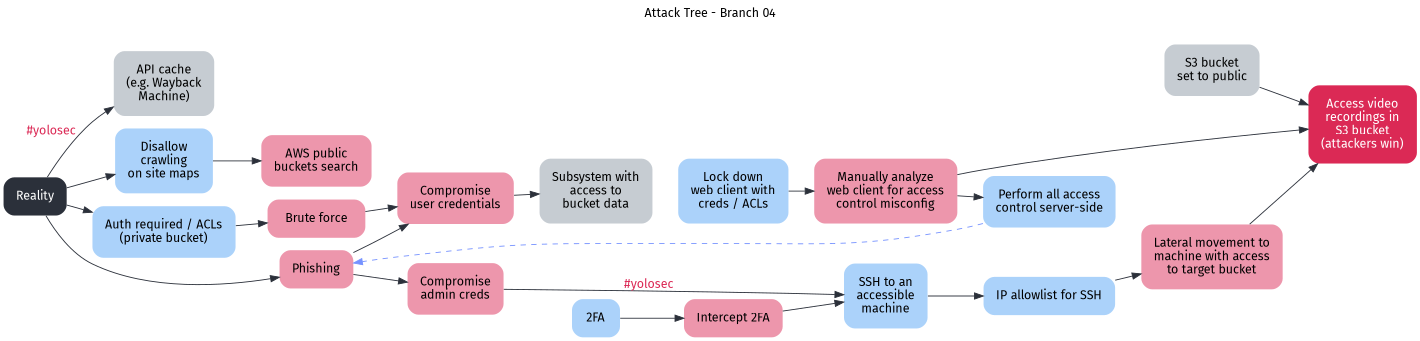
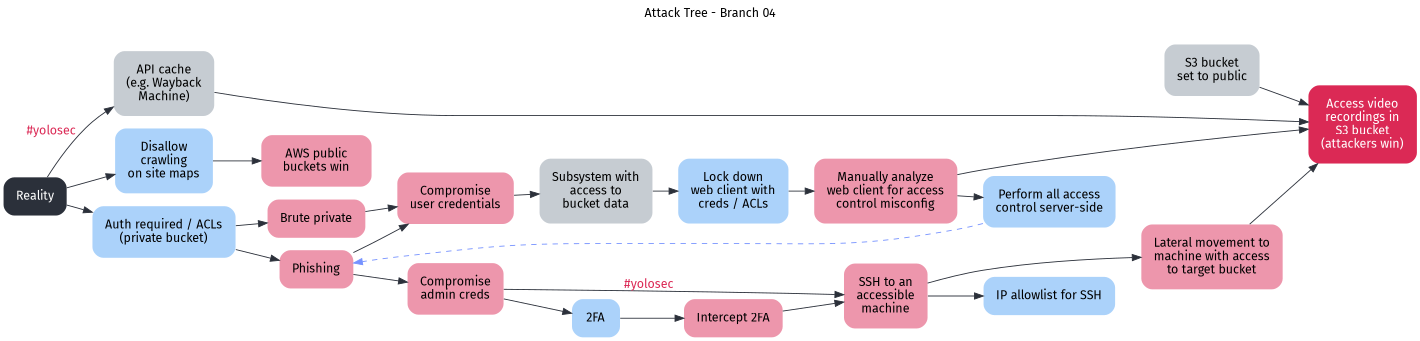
edge "API cache (e.g. Wayback Machine)" -> "Access video recordings in S3 bucket (attackers win)": added
node "AWS public buckets search": label "AWS public buckets search" -> "AWS public buckets win"
edge "Subsystem with access to bucket data" -> "Lock down web client with creds / ACLs": added
node "Brute force": label "Brute force" -> "Brute private"
edge "IP allowlist for SSH" -> "Lateral movement to machine with access to target bucket": now "SSH to an accessible machine" -> "Lateral movement to machine with access to target bucket"
edge "Reality" -> "Phishing": now "Auth required / ACLs (private bucket)" -> "Phishing"
node "SSH to an accessible machine": fillcolor #abd2fa -> #ed96ac
edge "Compromise admin creds" -> "2FA": added
